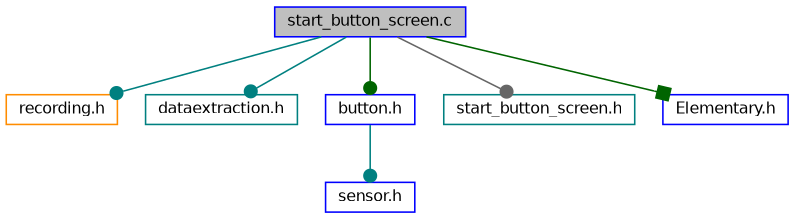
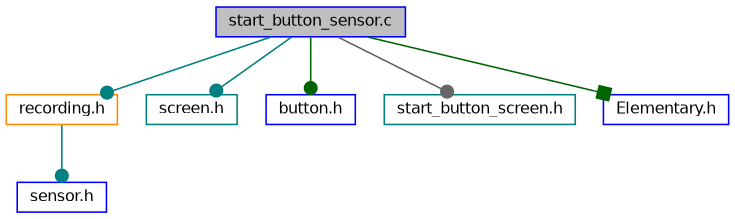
node "start_button_screen.c": label "start_button_screen.c" -> "start_button_sensor.c"
node "dataextraction.h": label "dataextraction.h" -> "screen.h"
edge "button.h" -> "sensor.h": now "recording.h" -> "sensor.h"
